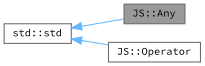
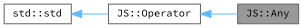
edge "JS::Any" -> "std::std": now "JS::Any" -> "JS::Operator"
